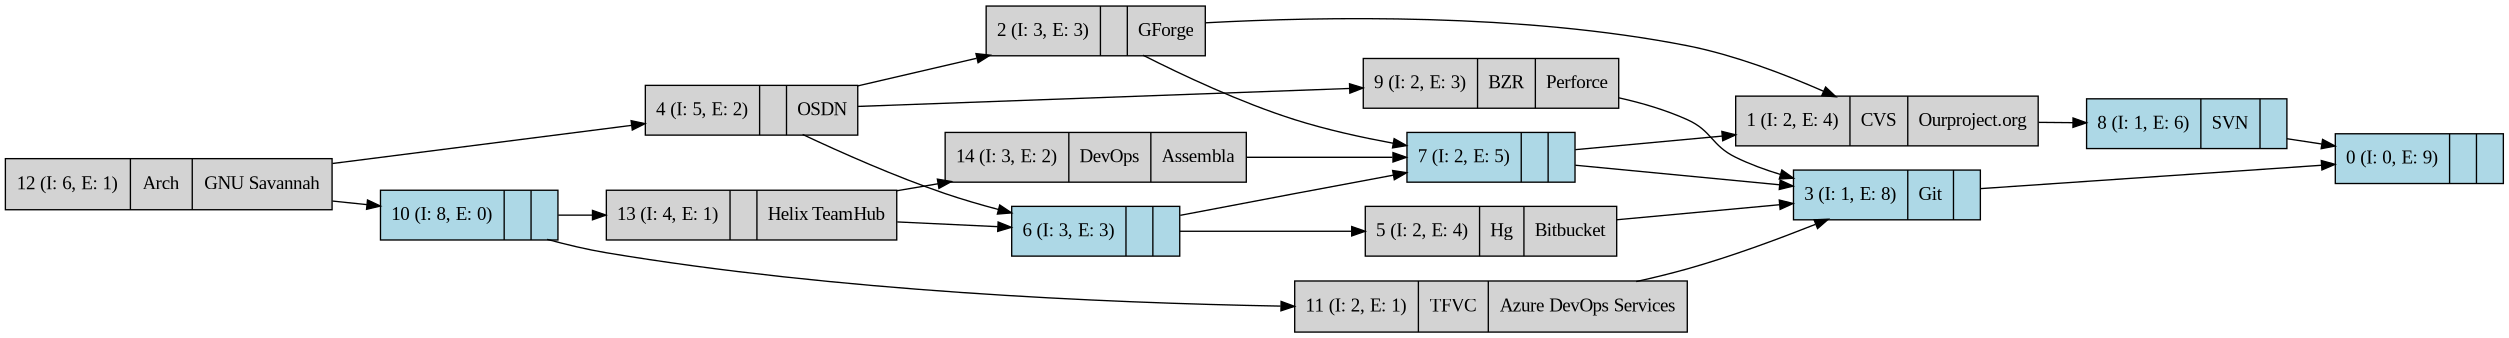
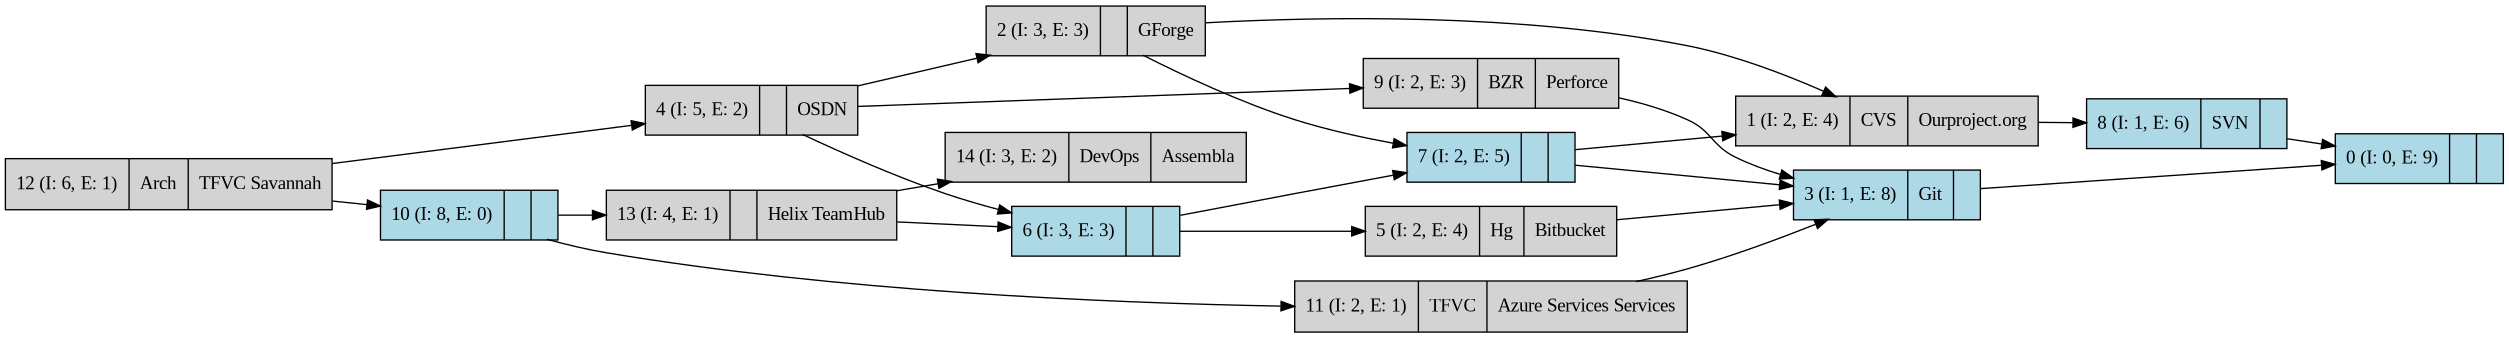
edge "14 (I: 3, E: 2)" -> "7 (I: 2, E: 5)": removed
node "12 (I: 6, E: 1)": text "GNU Savannah" -> "TFVC Savannah"
node "11 (I: 2, E: 1)": text "Azure DevOps Services" -> "Azure Services Services"
